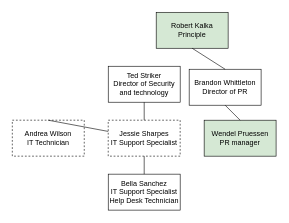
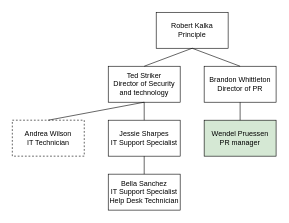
node "Robert Kalka Principle": fillcolor #d5e8d4 -> #ffffff
edge "Robert Kalka Principle" -- "Ted Striker Director of Security and technology": added
node "Brandon Whittleton Director of PR": moved (225, 87) -> (240, 84)
edge "Andrea Wilson IT Technician" -- "Jessie Sharpes IT Support Specialist": now "Andrea Wilson IT Technician" -- "Ted Striker Director of Security and technology"
node "Jessie Sharpes IT Support Specialist": style dashed -> solid
